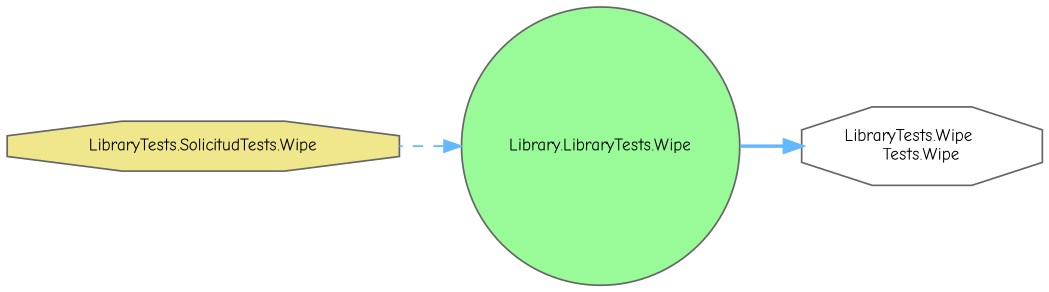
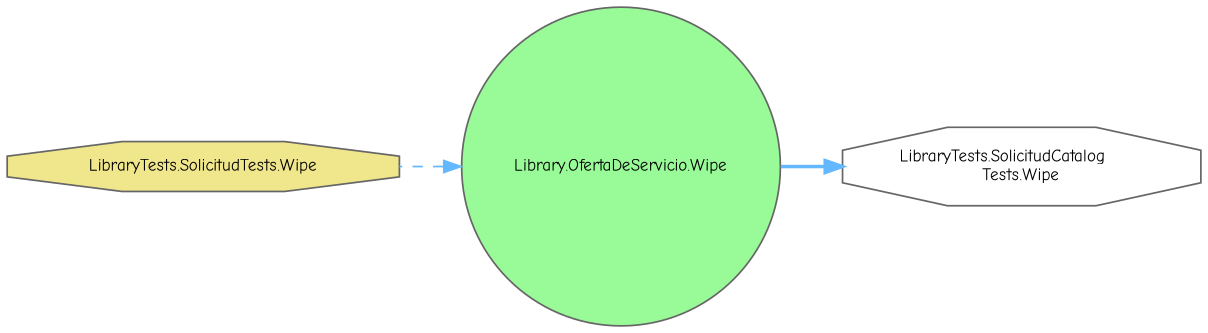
node "Library.LibraryTests.Wipe": label "Library.LibraryTests.Wipe" -> "Library.OfertaDeServicio.Wipe"
node "LibraryTests.Wipe Tests.Wipe": label "LibraryTests.Wipe Tests.Wipe" -> "LibraryTests.SolicitudCatalog Tests.Wipe"
